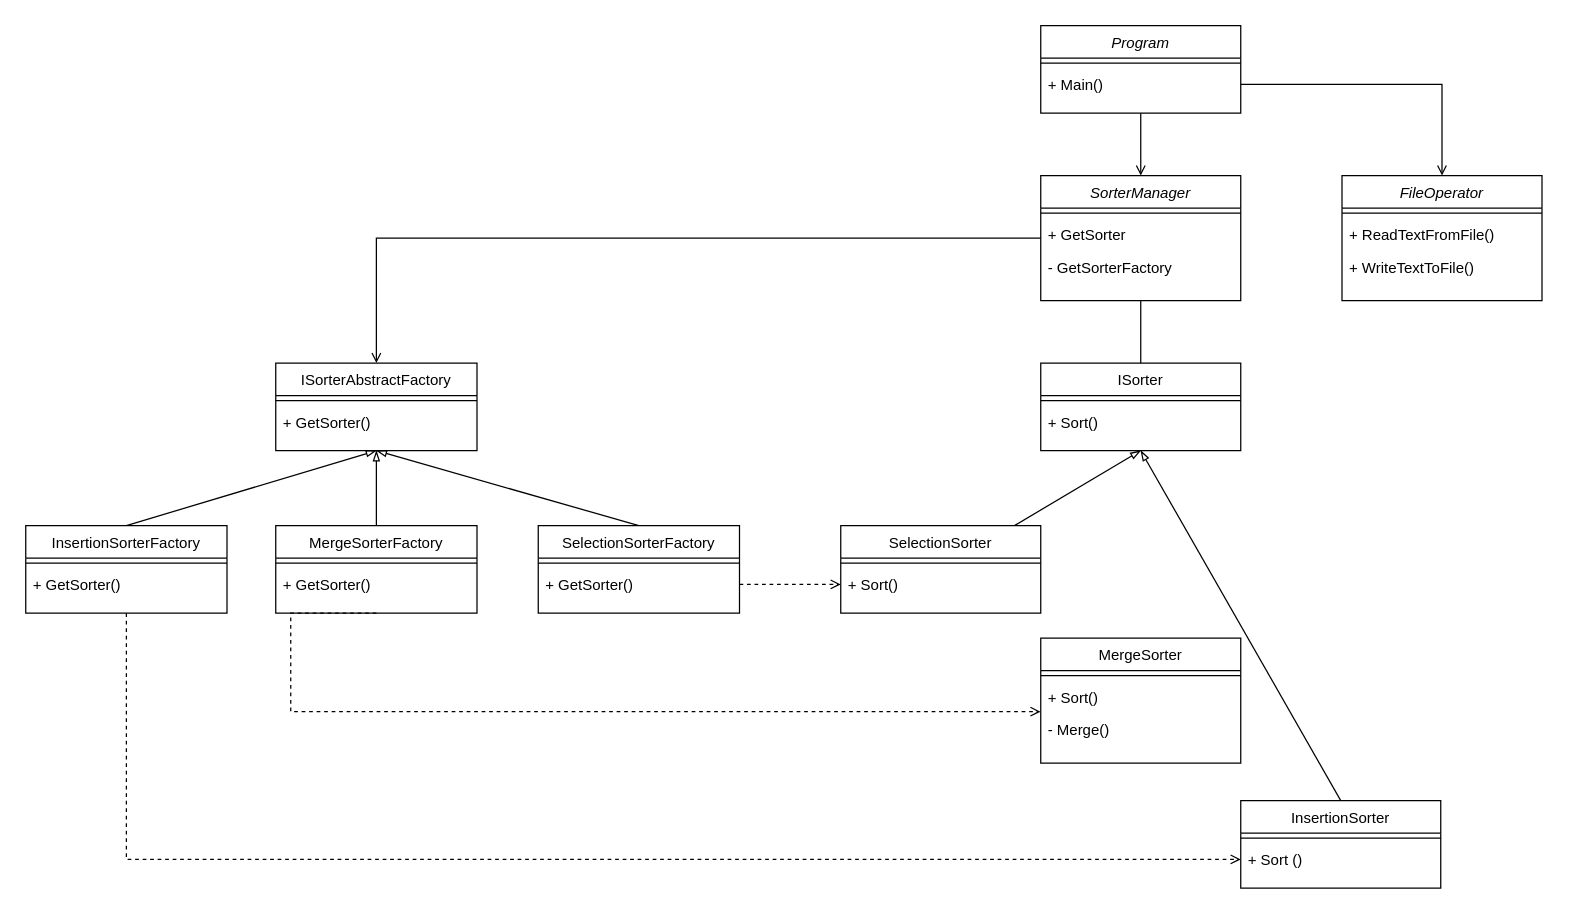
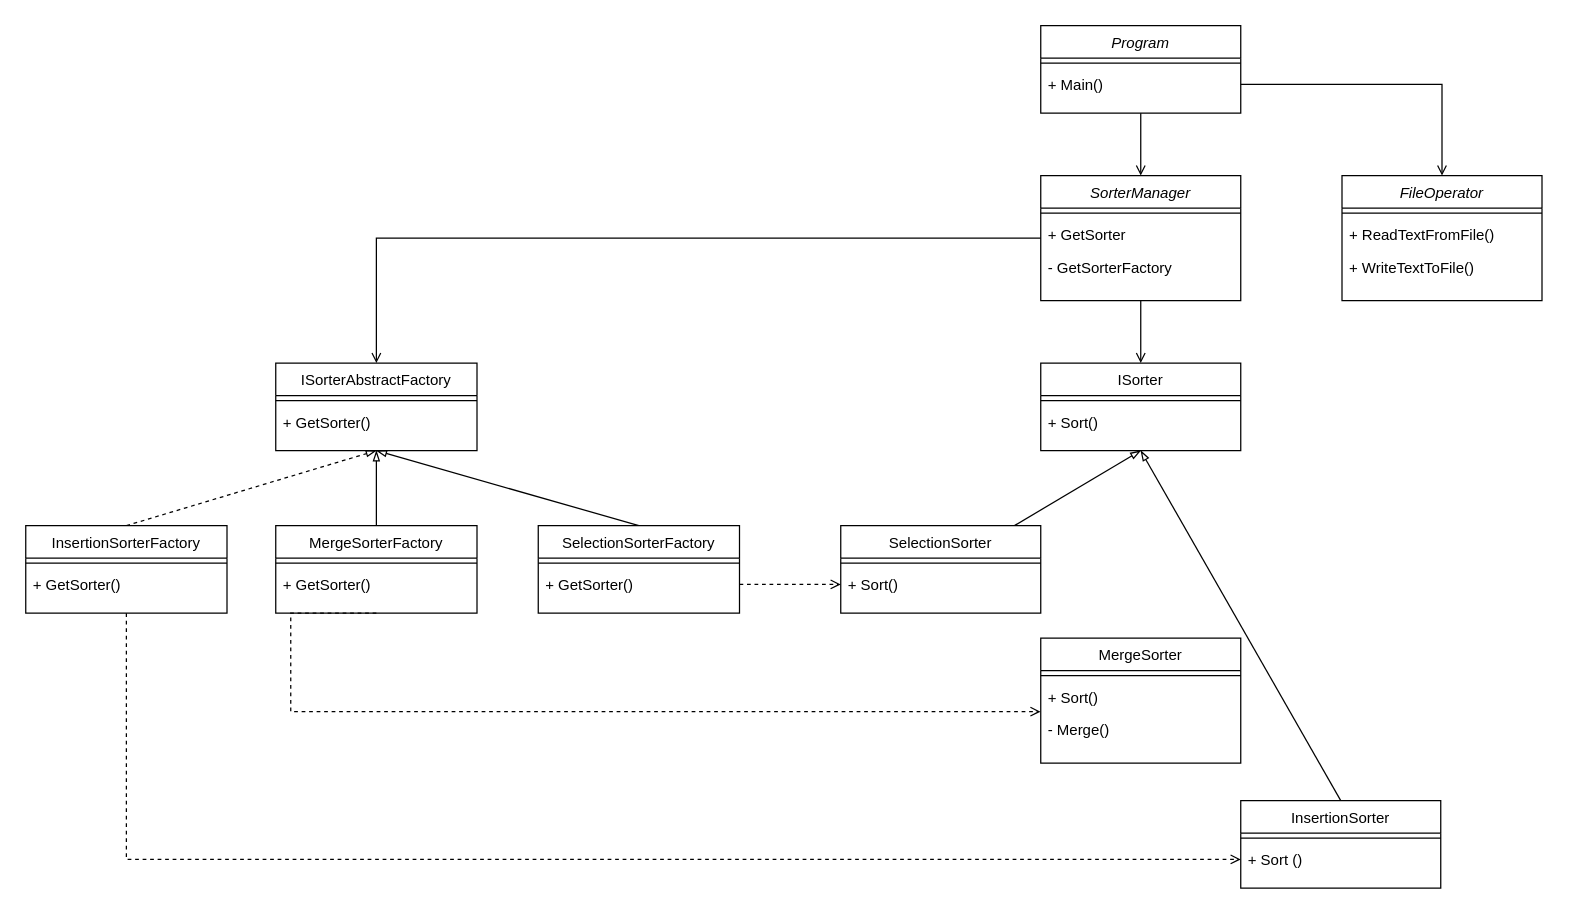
edge "SorterManager" -- "ISorter": arrowhead none -> open
edge "InsertionSorterFactory" -> "ISorterAbstractFactory": style solid -> dashed
